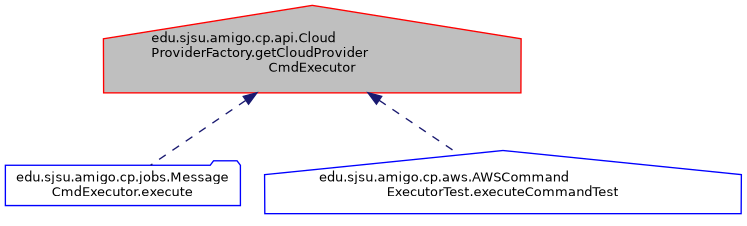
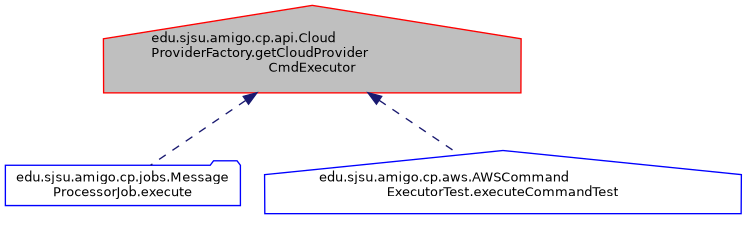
node "edu.sjsu.amigo.cp.jobs.Message CmdExecutor.execute": label "edu.sjsu.amigo.cp.jobs.Message CmdExecutor.execute" -> "edu.sjsu.amigo.cp.jobs.Message ProcessorJob.execute"
